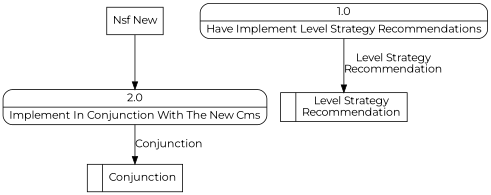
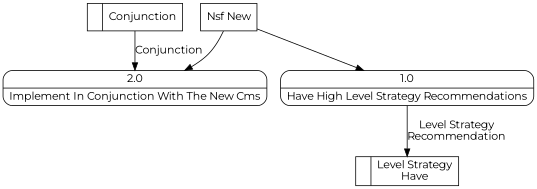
node "1.0": text "Have Implement Level Strategy Recommendations" -> "Have High Level Strategy Recommendations"
edge "Nsf New" -> "1.0": added
node "Level Strategy": text "Recommendation" -> "Have"
edge "2.0" -> "Conjunction": reversed
